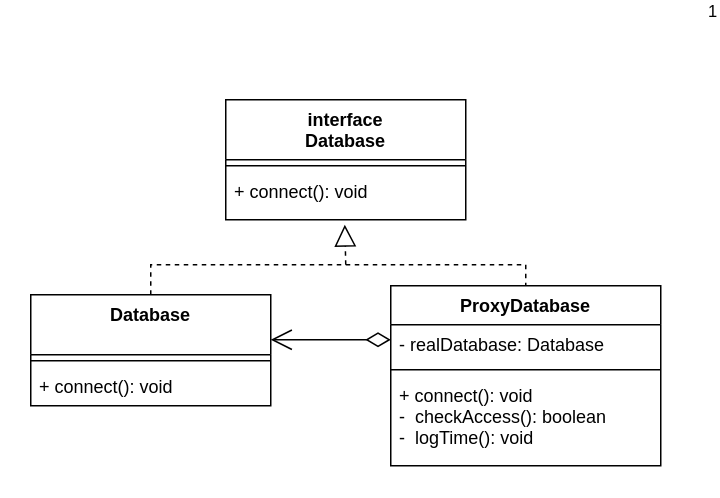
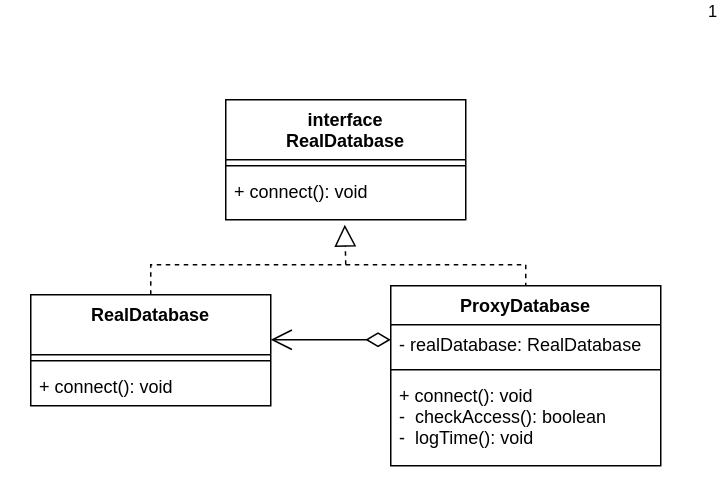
node "interface Database": label "interface Database" -> "interface RealDatabase"
node "Database": label "Database" -> "RealDatabase"
node "- realDatabase: Database": label "- realDatabase: Database" -> "- realDatabase: RealDatabase"
